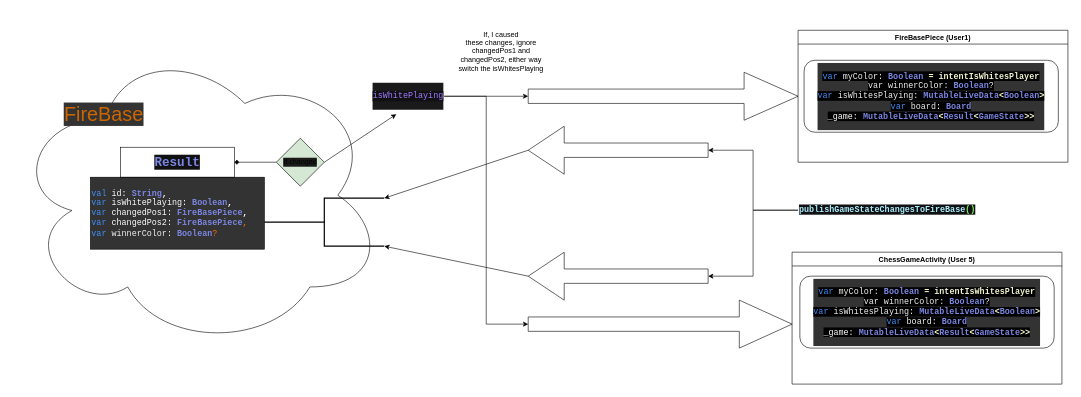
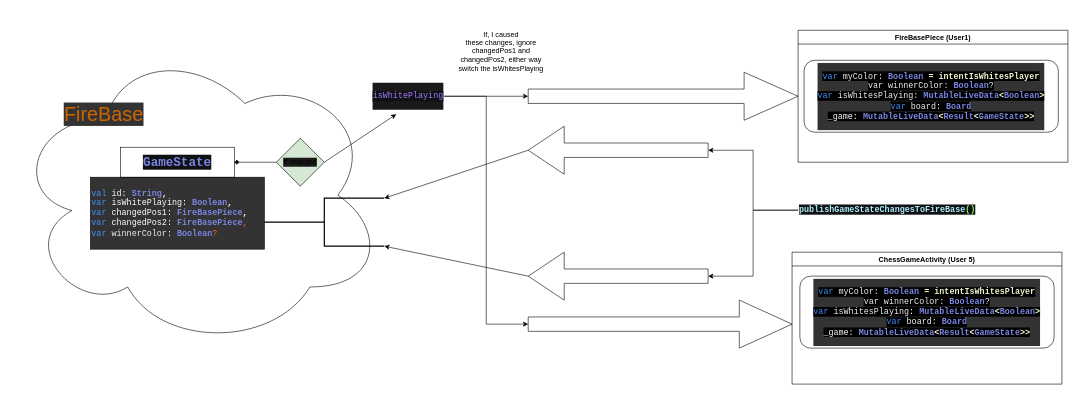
node "Result": label "Result" -> "GameState"
